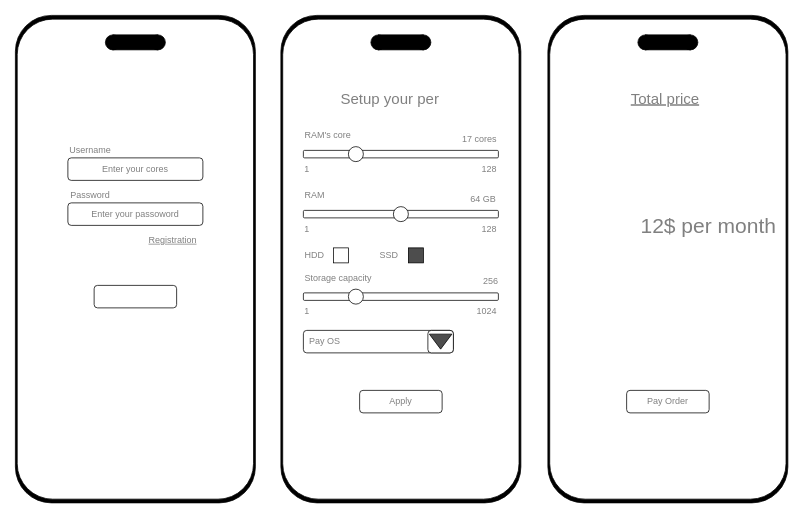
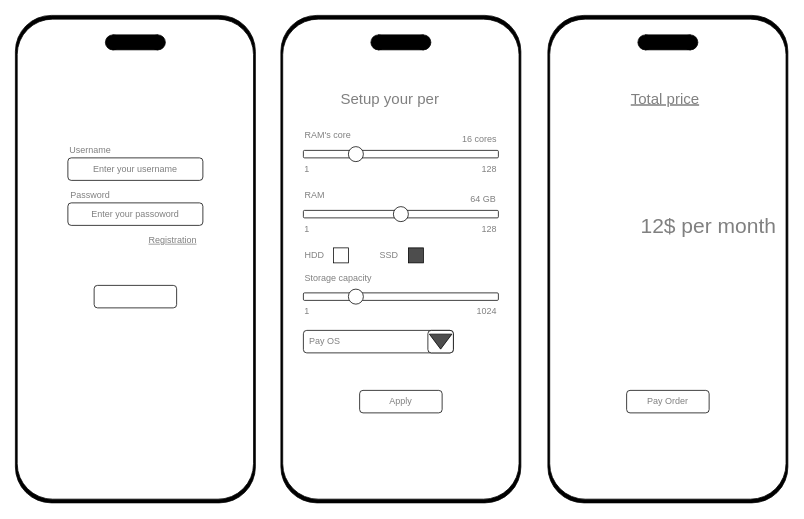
node "17 cores": label "17 cores" -> "16 cores"
node "Enter your cores": label "Enter your cores" -> "Enter your username"
node "256": removed
